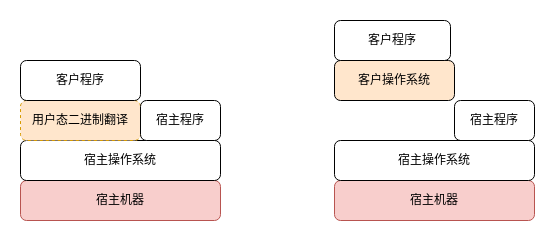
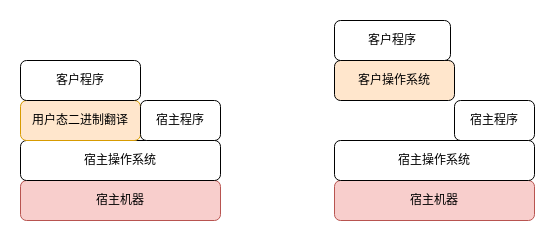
node "用户态二进制翻译": style dashed -> solid
